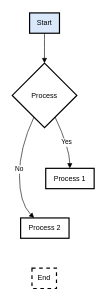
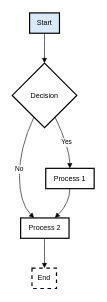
node "Process": label "Process" -> "Decision"
edge "Process 1" -> "Process 2": added
edge "Process 2" -> "End": added
